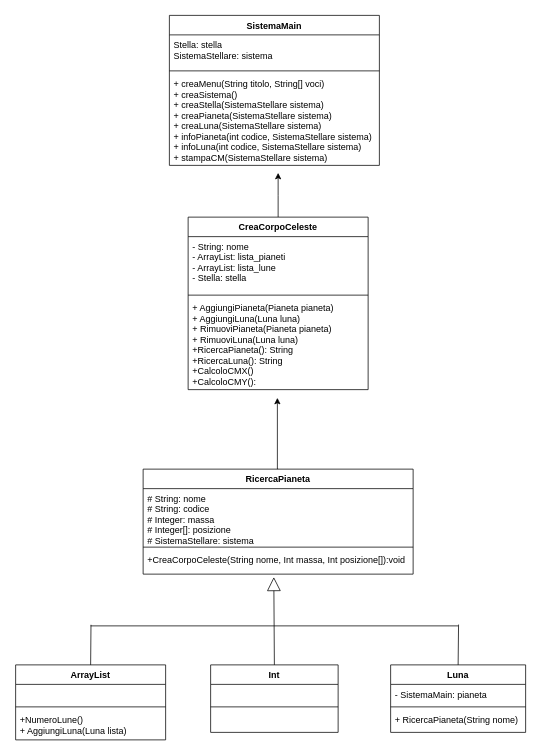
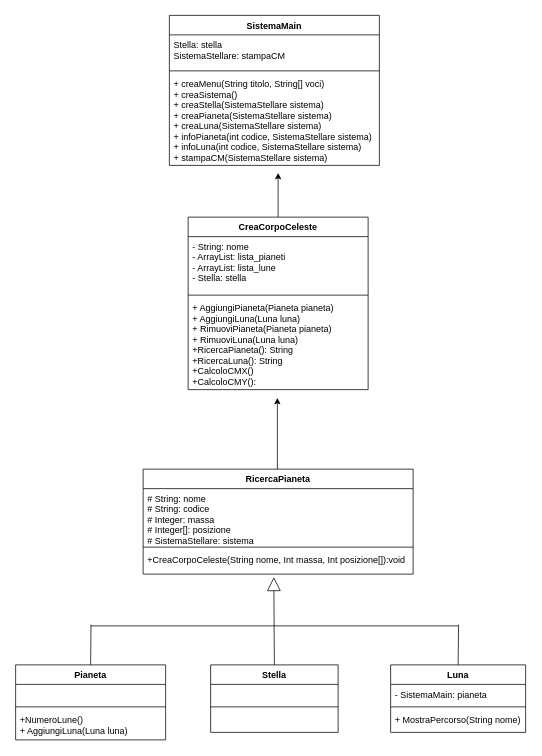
node "Stella: stella SistemaStellare: sistema": label "Stella: stella SistemaStellare: sistema" -> "Stella: stella SistemaStellare: stampaCM"
node "ArrayList": label "ArrayList" -> "Pianeta"
node "Int": label "Int" -> "Stella"
node "+NumeroLune() + AggiungiLuna(Luna lista)": label "+NumeroLune() + AggiungiLuna(Luna lista)" -> "+NumeroLune() + AggiungiLuna(Luna luna)"
node "+ RicercaPianeta(String nome)": label "+ RicercaPianeta(String nome)" -> "+ MostraPercorso(String nome)"
